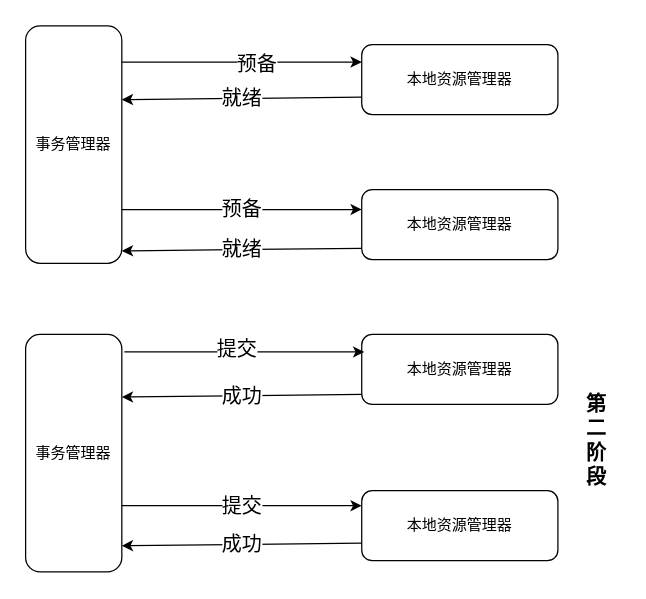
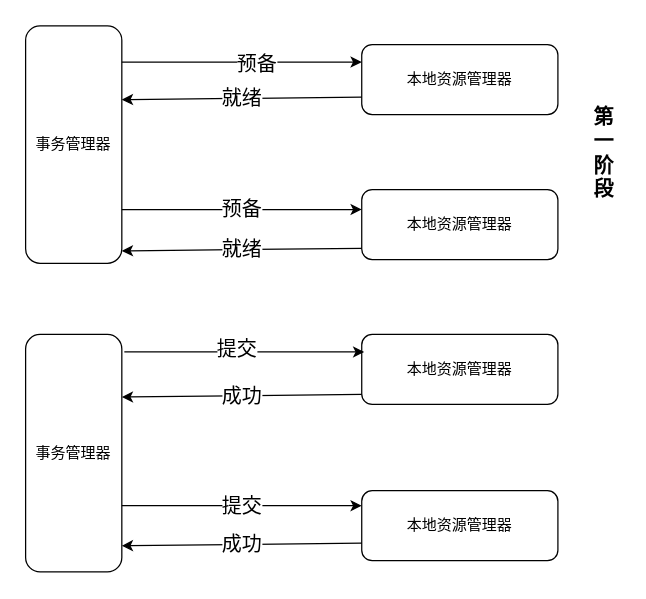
node "第一阶段": added
node "第二阶段": removed
